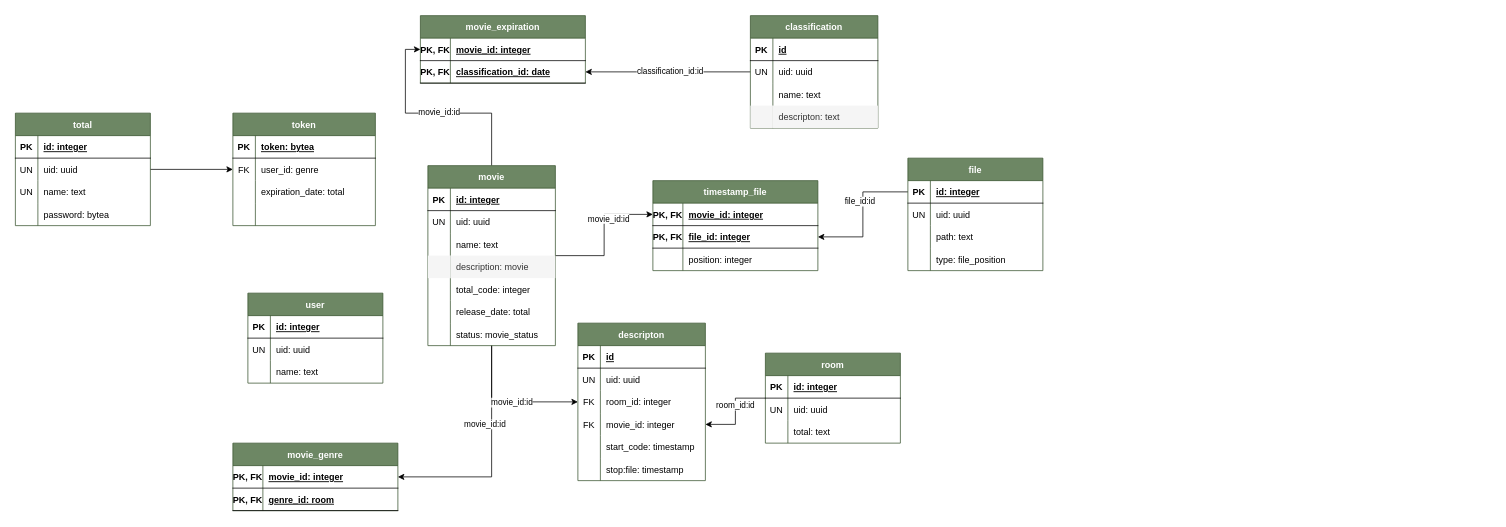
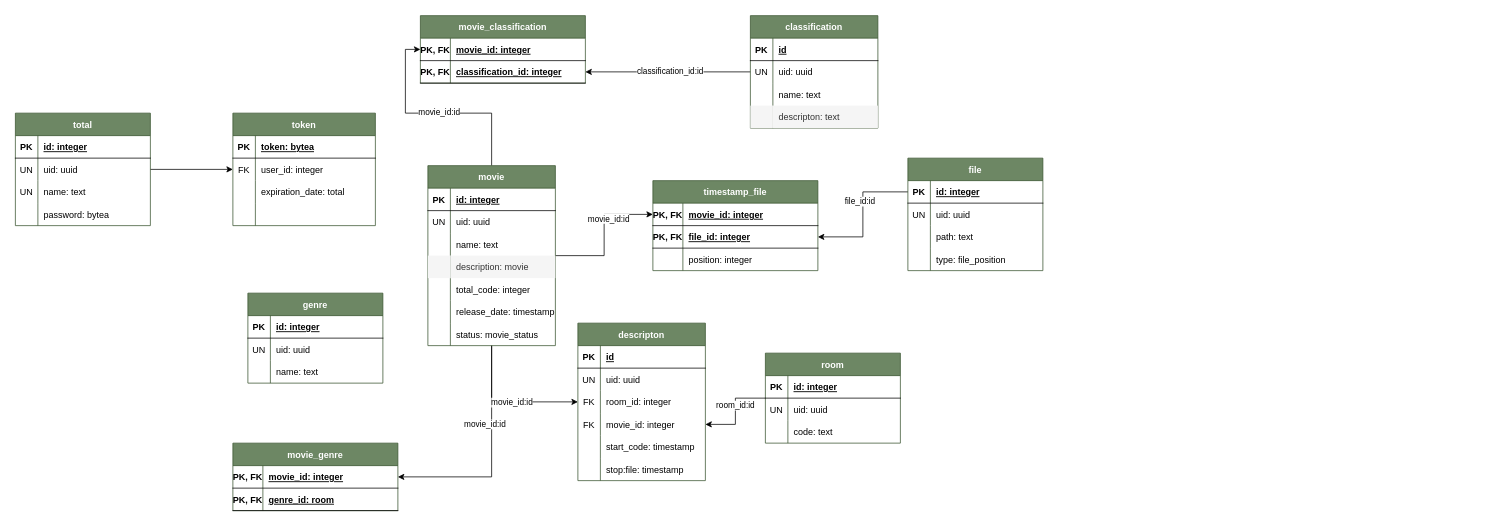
node "movie_expiration": label "movie_expiration" -> "movie_classification"
node "classification_id: date": label "classification_id: date" -> "classification_id: integer"
node "user_id: genre": label "user_id: genre" -> "user_id: integer"
node "user": label "user" -> "genre"
node "release_date: total": label "release_date: total" -> "release_date: timestamp"
node "total: text": label "total: text" -> "code: text"
